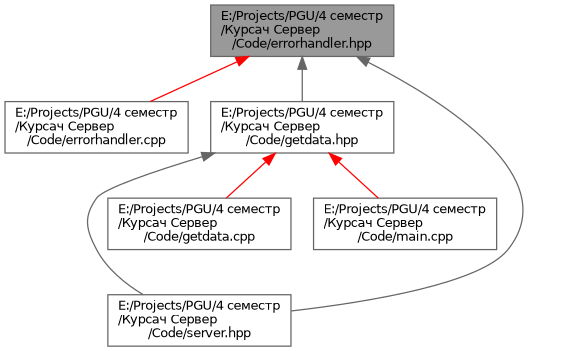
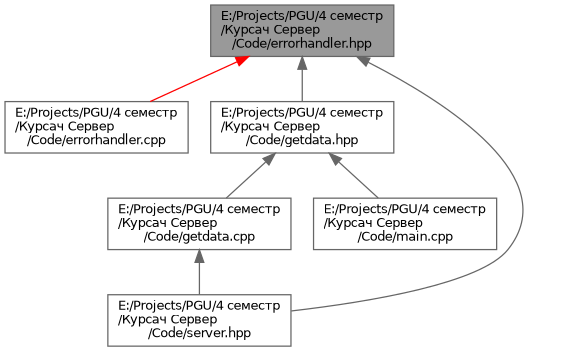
edge "E:/Projects/PGU/4 семестр /Курсач Сервер /Code/getdata.cpp" -> "E:/Projects/PGU/4 семестр /Курсач Сервер /Code/getdata.hpp": color red -> gray40
edge "E:/Projects/PGU/4 семестр /Курсач Сервер /Code/main.cpp" -> "E:/Projects/PGU/4 семестр /Курсач Сервер /Code/getdata.hpp": color red -> gray40
edge "E:/Projects/PGU/4 семестр /Курсач Сервер /Code/server.hpp" -> "E:/Projects/PGU/4 семестр /Курсач Сервер /Code/getdata.hpp": now "E:/Projects/PGU/4 семестр /Курсач Сервер /Code/server.hpp" -> "E:/Projects/PGU/4 семестр /Курсач Сервер /Code/getdata.cpp"
